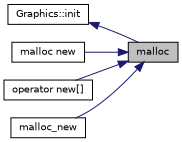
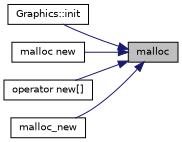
edge "malloc" -> "Graphics::init": reversed
